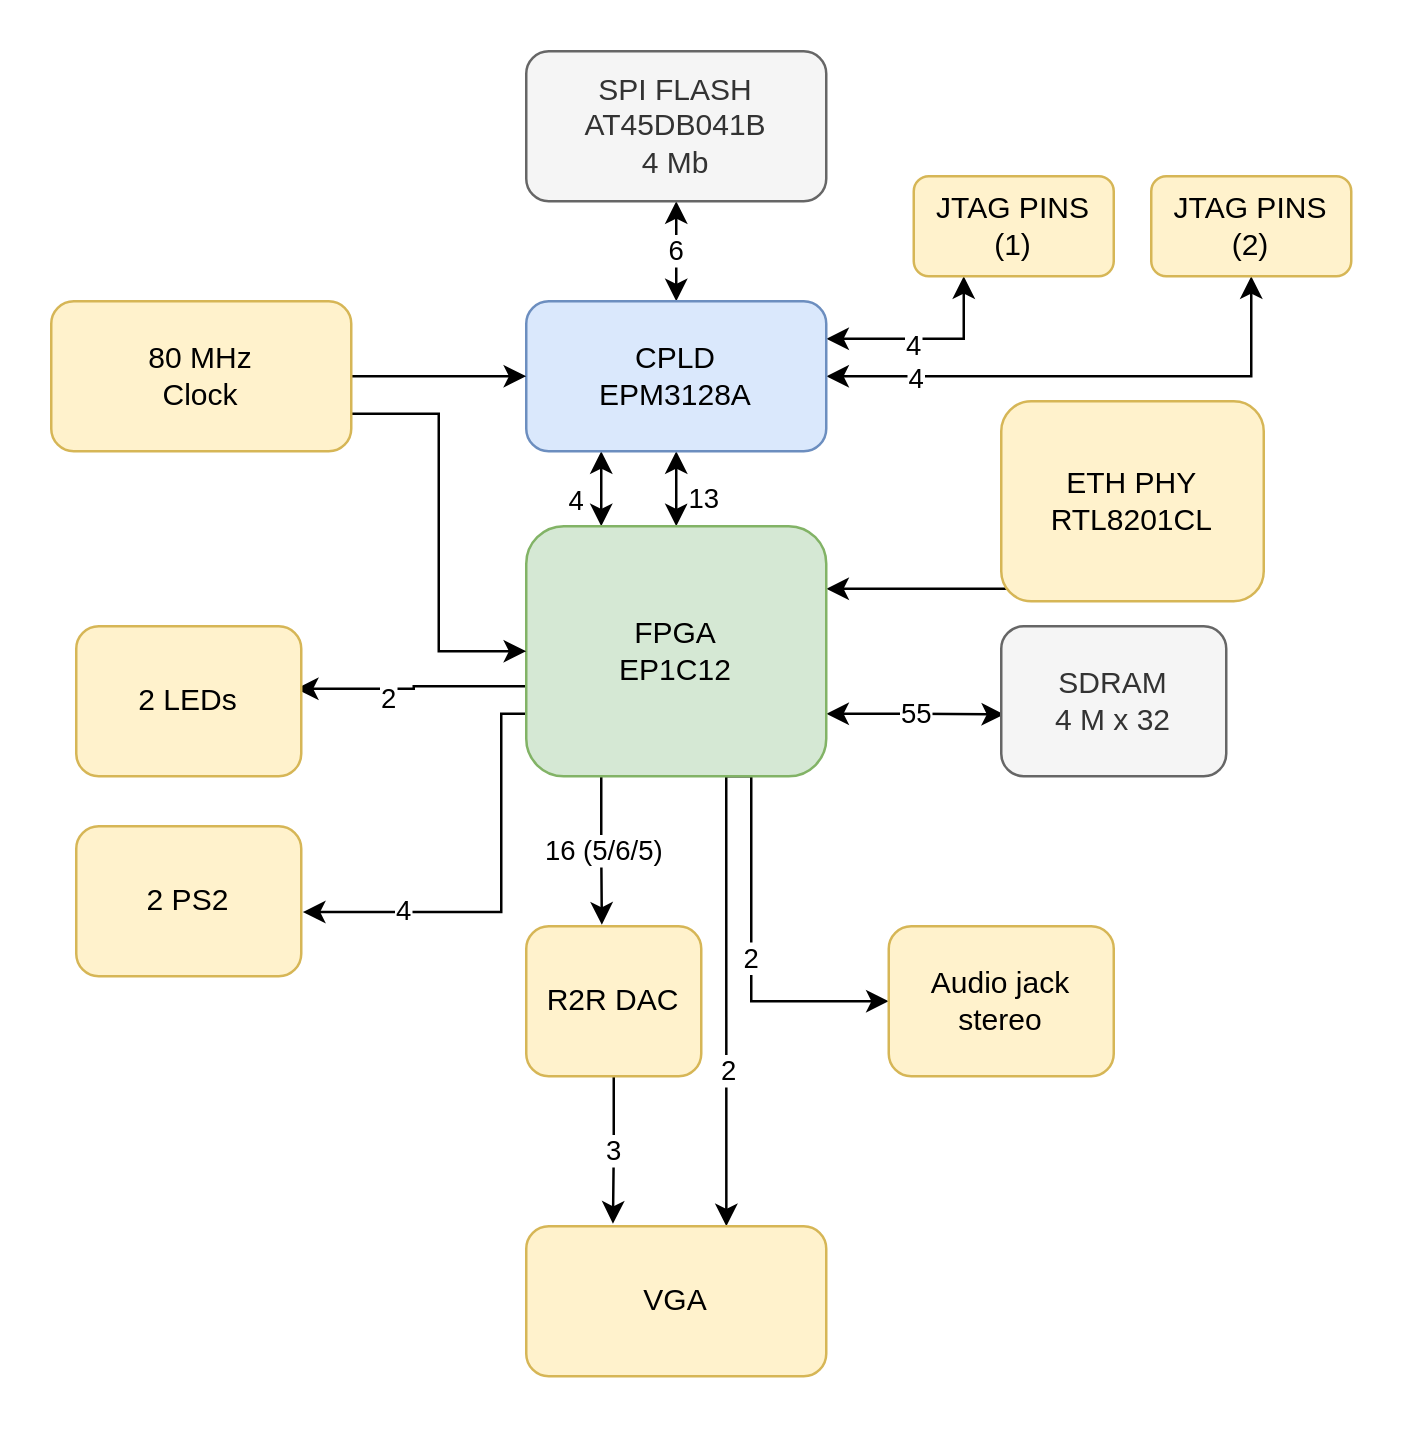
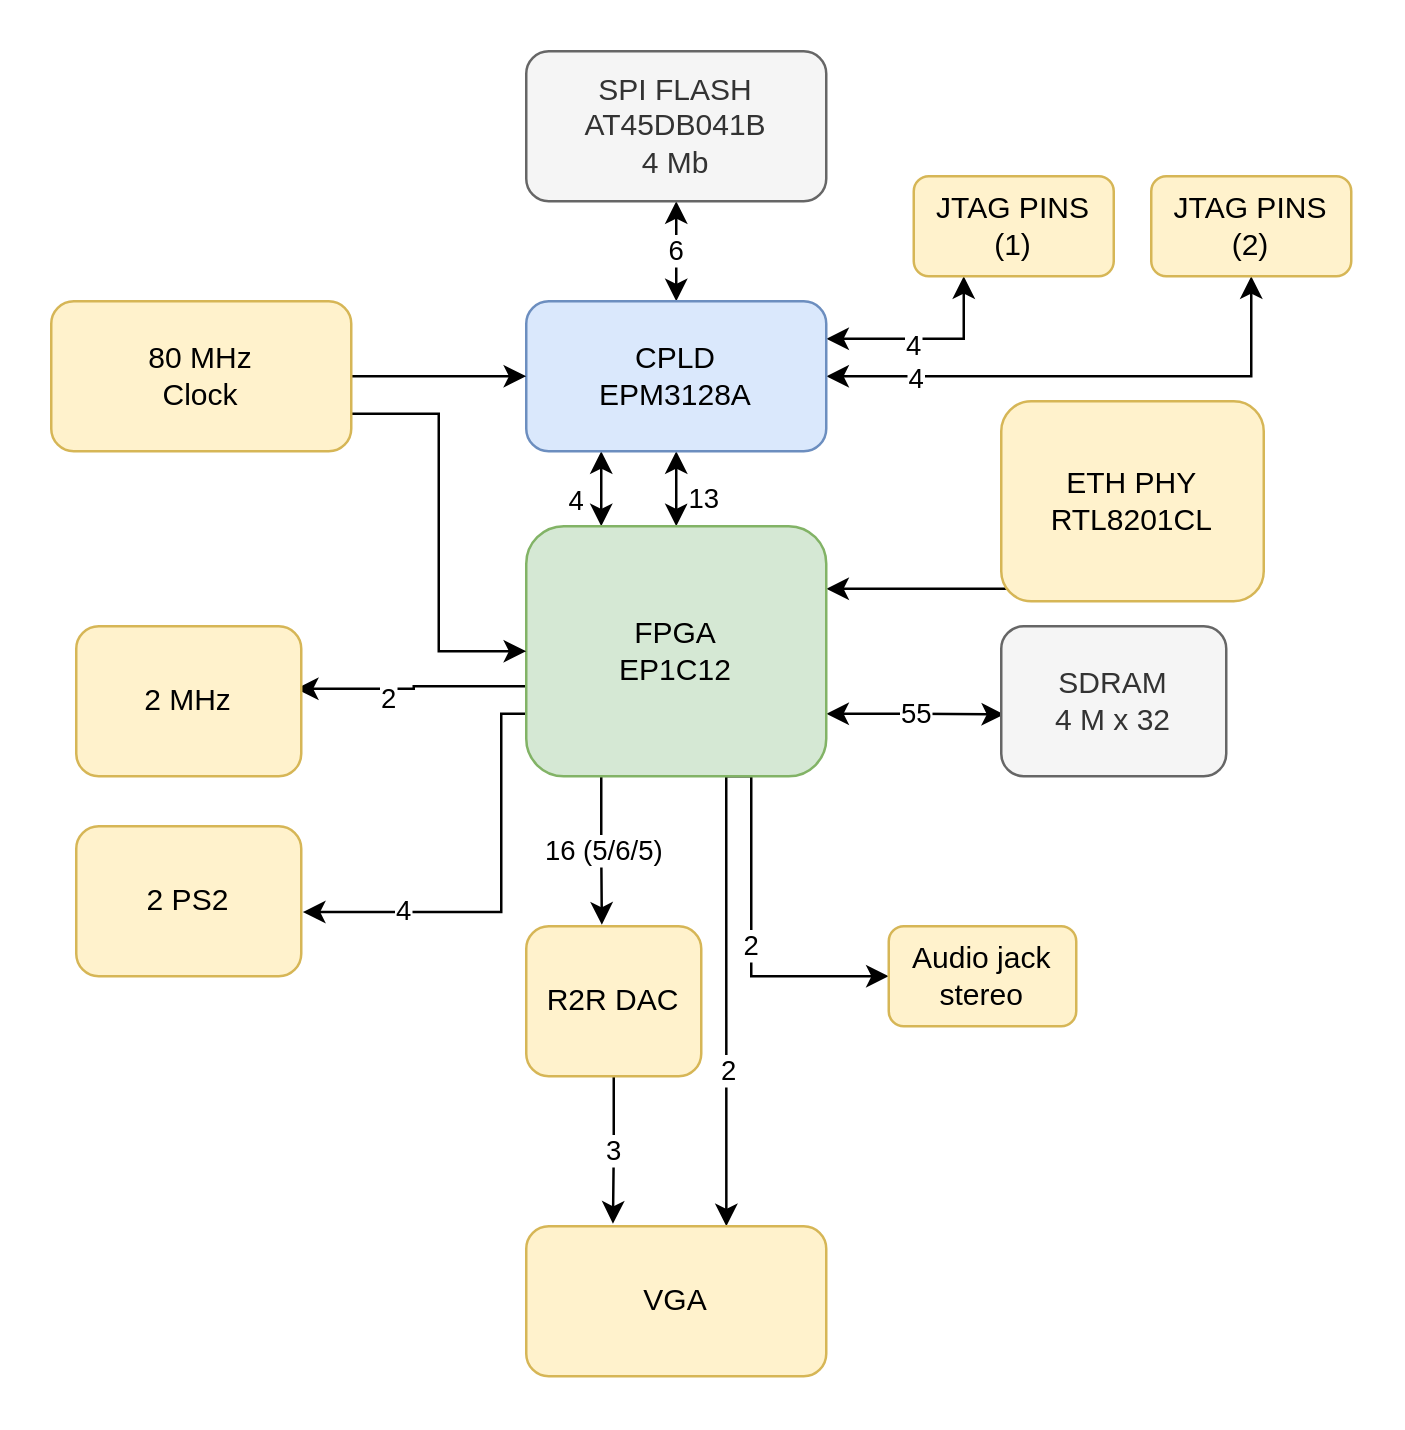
node "2 LEDs": label "2 LEDs" -> "2 MHz"
node "Audio jack stereo": size 225x150 -> 188x100
